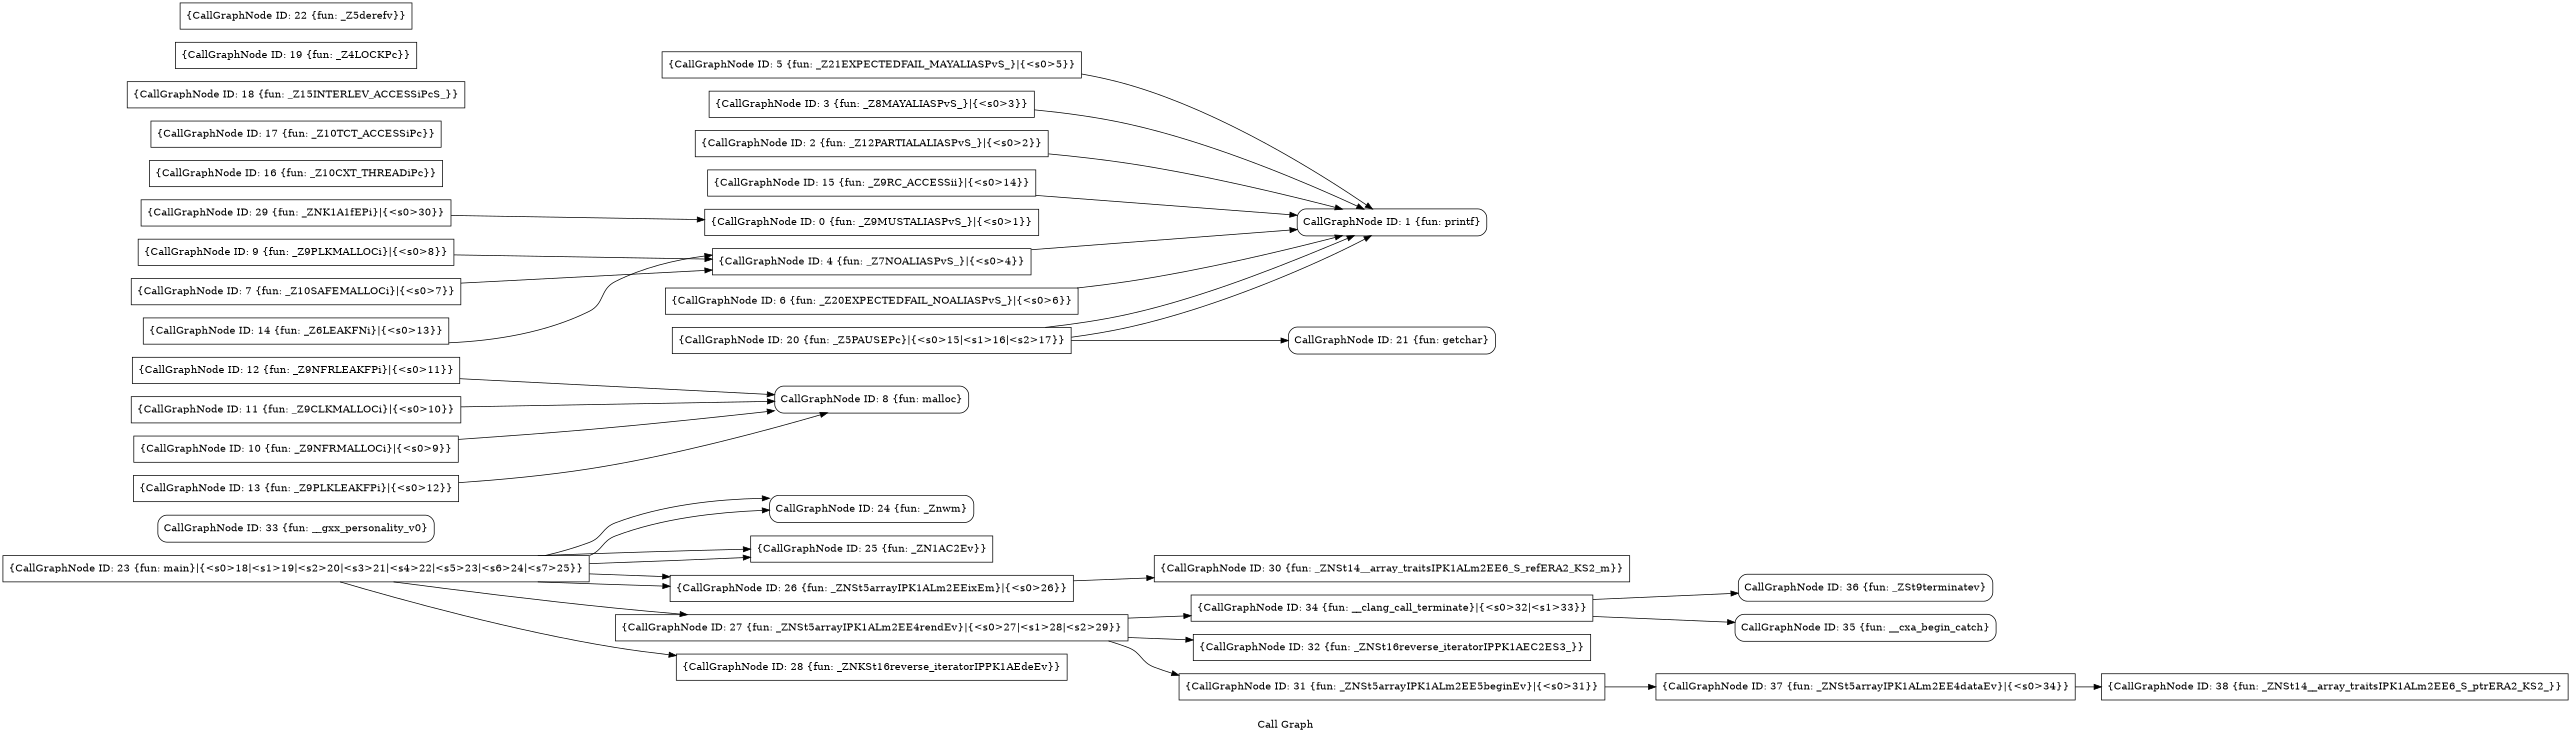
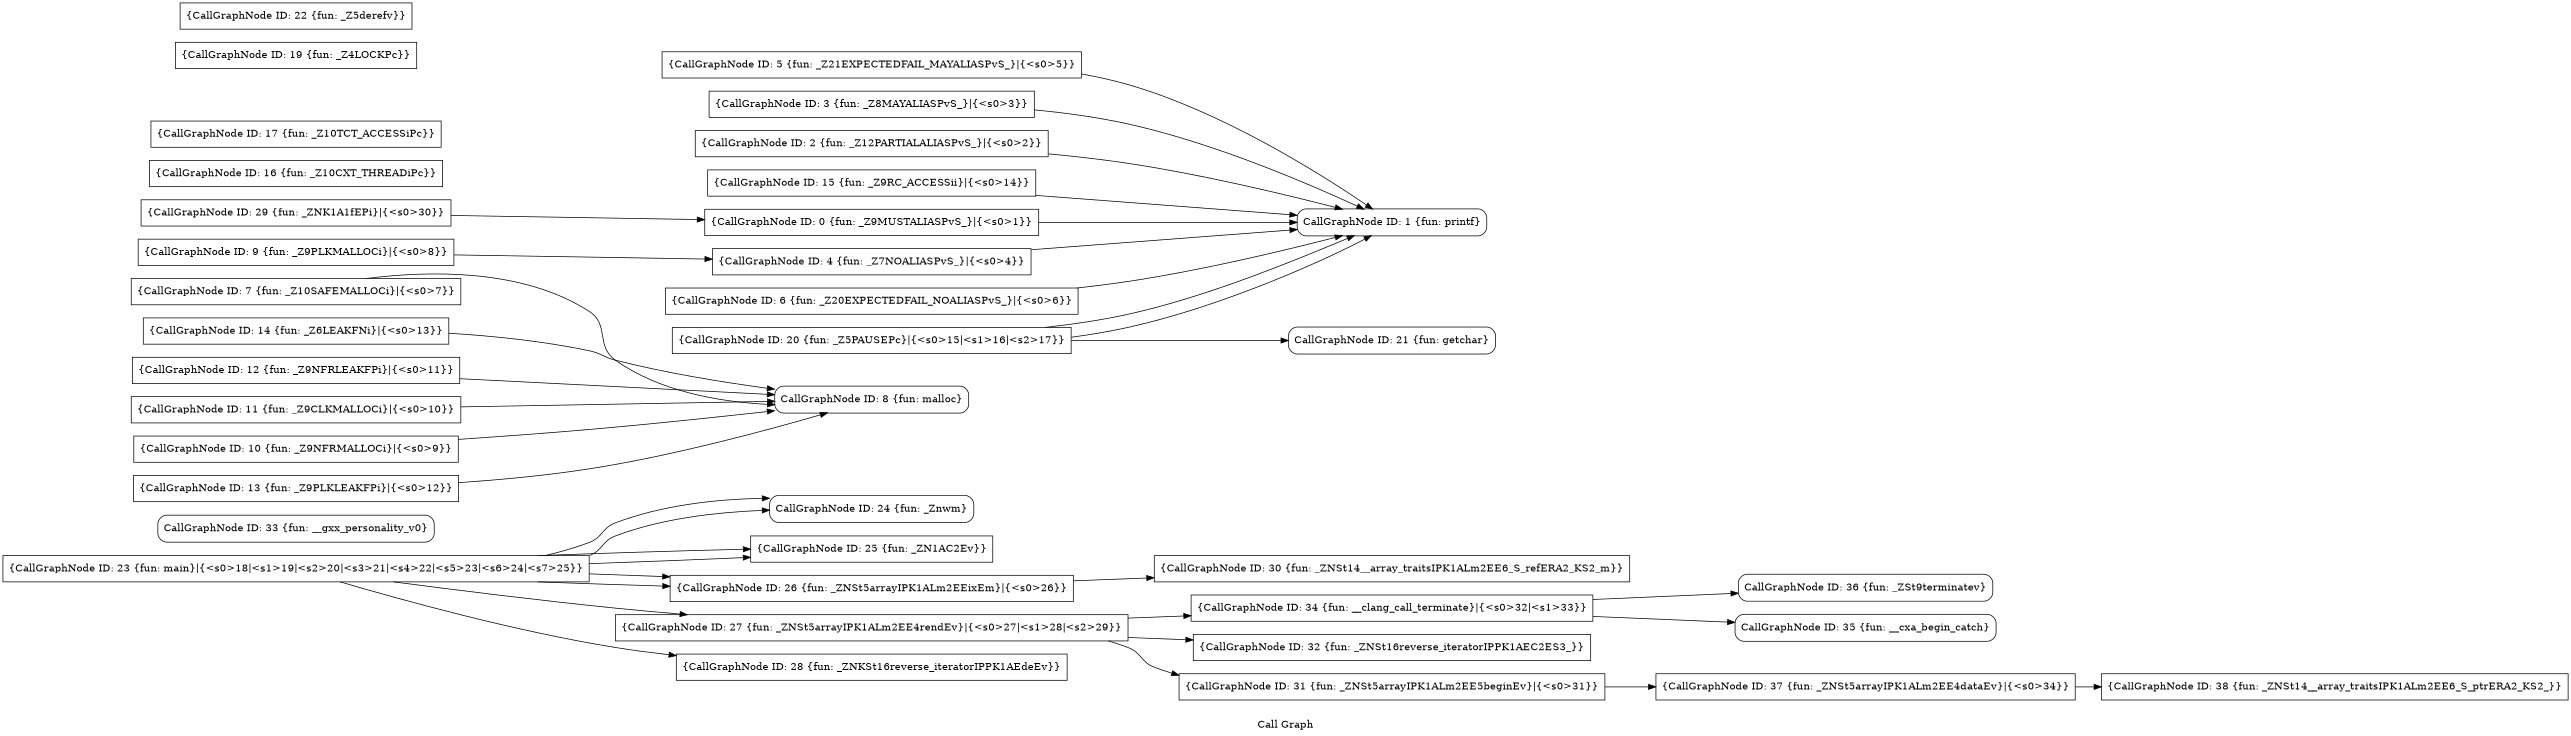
node "{CallGraphNode ID: 18 {fun: _Z15INTERLEV_ACCESSiPcS_}}": removed
edge "{CallGraphNode ID: 0 {fun: _Z9MUSTALIASPvS_}|{<s0>1}}" -> "CallGraphNode ID: 1 {fun: printf}": added
edge "{CallGraphNode ID: 7 {fun: _Z10SAFEMALLOCi}|{<s0>7}}" -> "{CallGraphNode ID: 4 {fun: _Z7NOALIASPvS_}|{<s0>4}}": now "{CallGraphNode ID: 7 {fun: _Z10SAFEMALLOCi}|{<s0>7}}" -> "CallGraphNode ID: 8 {fun: malloc}"
edge "{CallGraphNode ID: 14 {fun: _Z6LEAKFNi}|{<s0>13}}" -> "{CallGraphNode ID: 4 {fun: _Z7NOALIASPvS_}|{<s0>4}}": now "{CallGraphNode ID: 14 {fun: _Z6LEAKFNi}|{<s0>13}}" -> "CallGraphNode ID: 8 {fun: malloc}"
